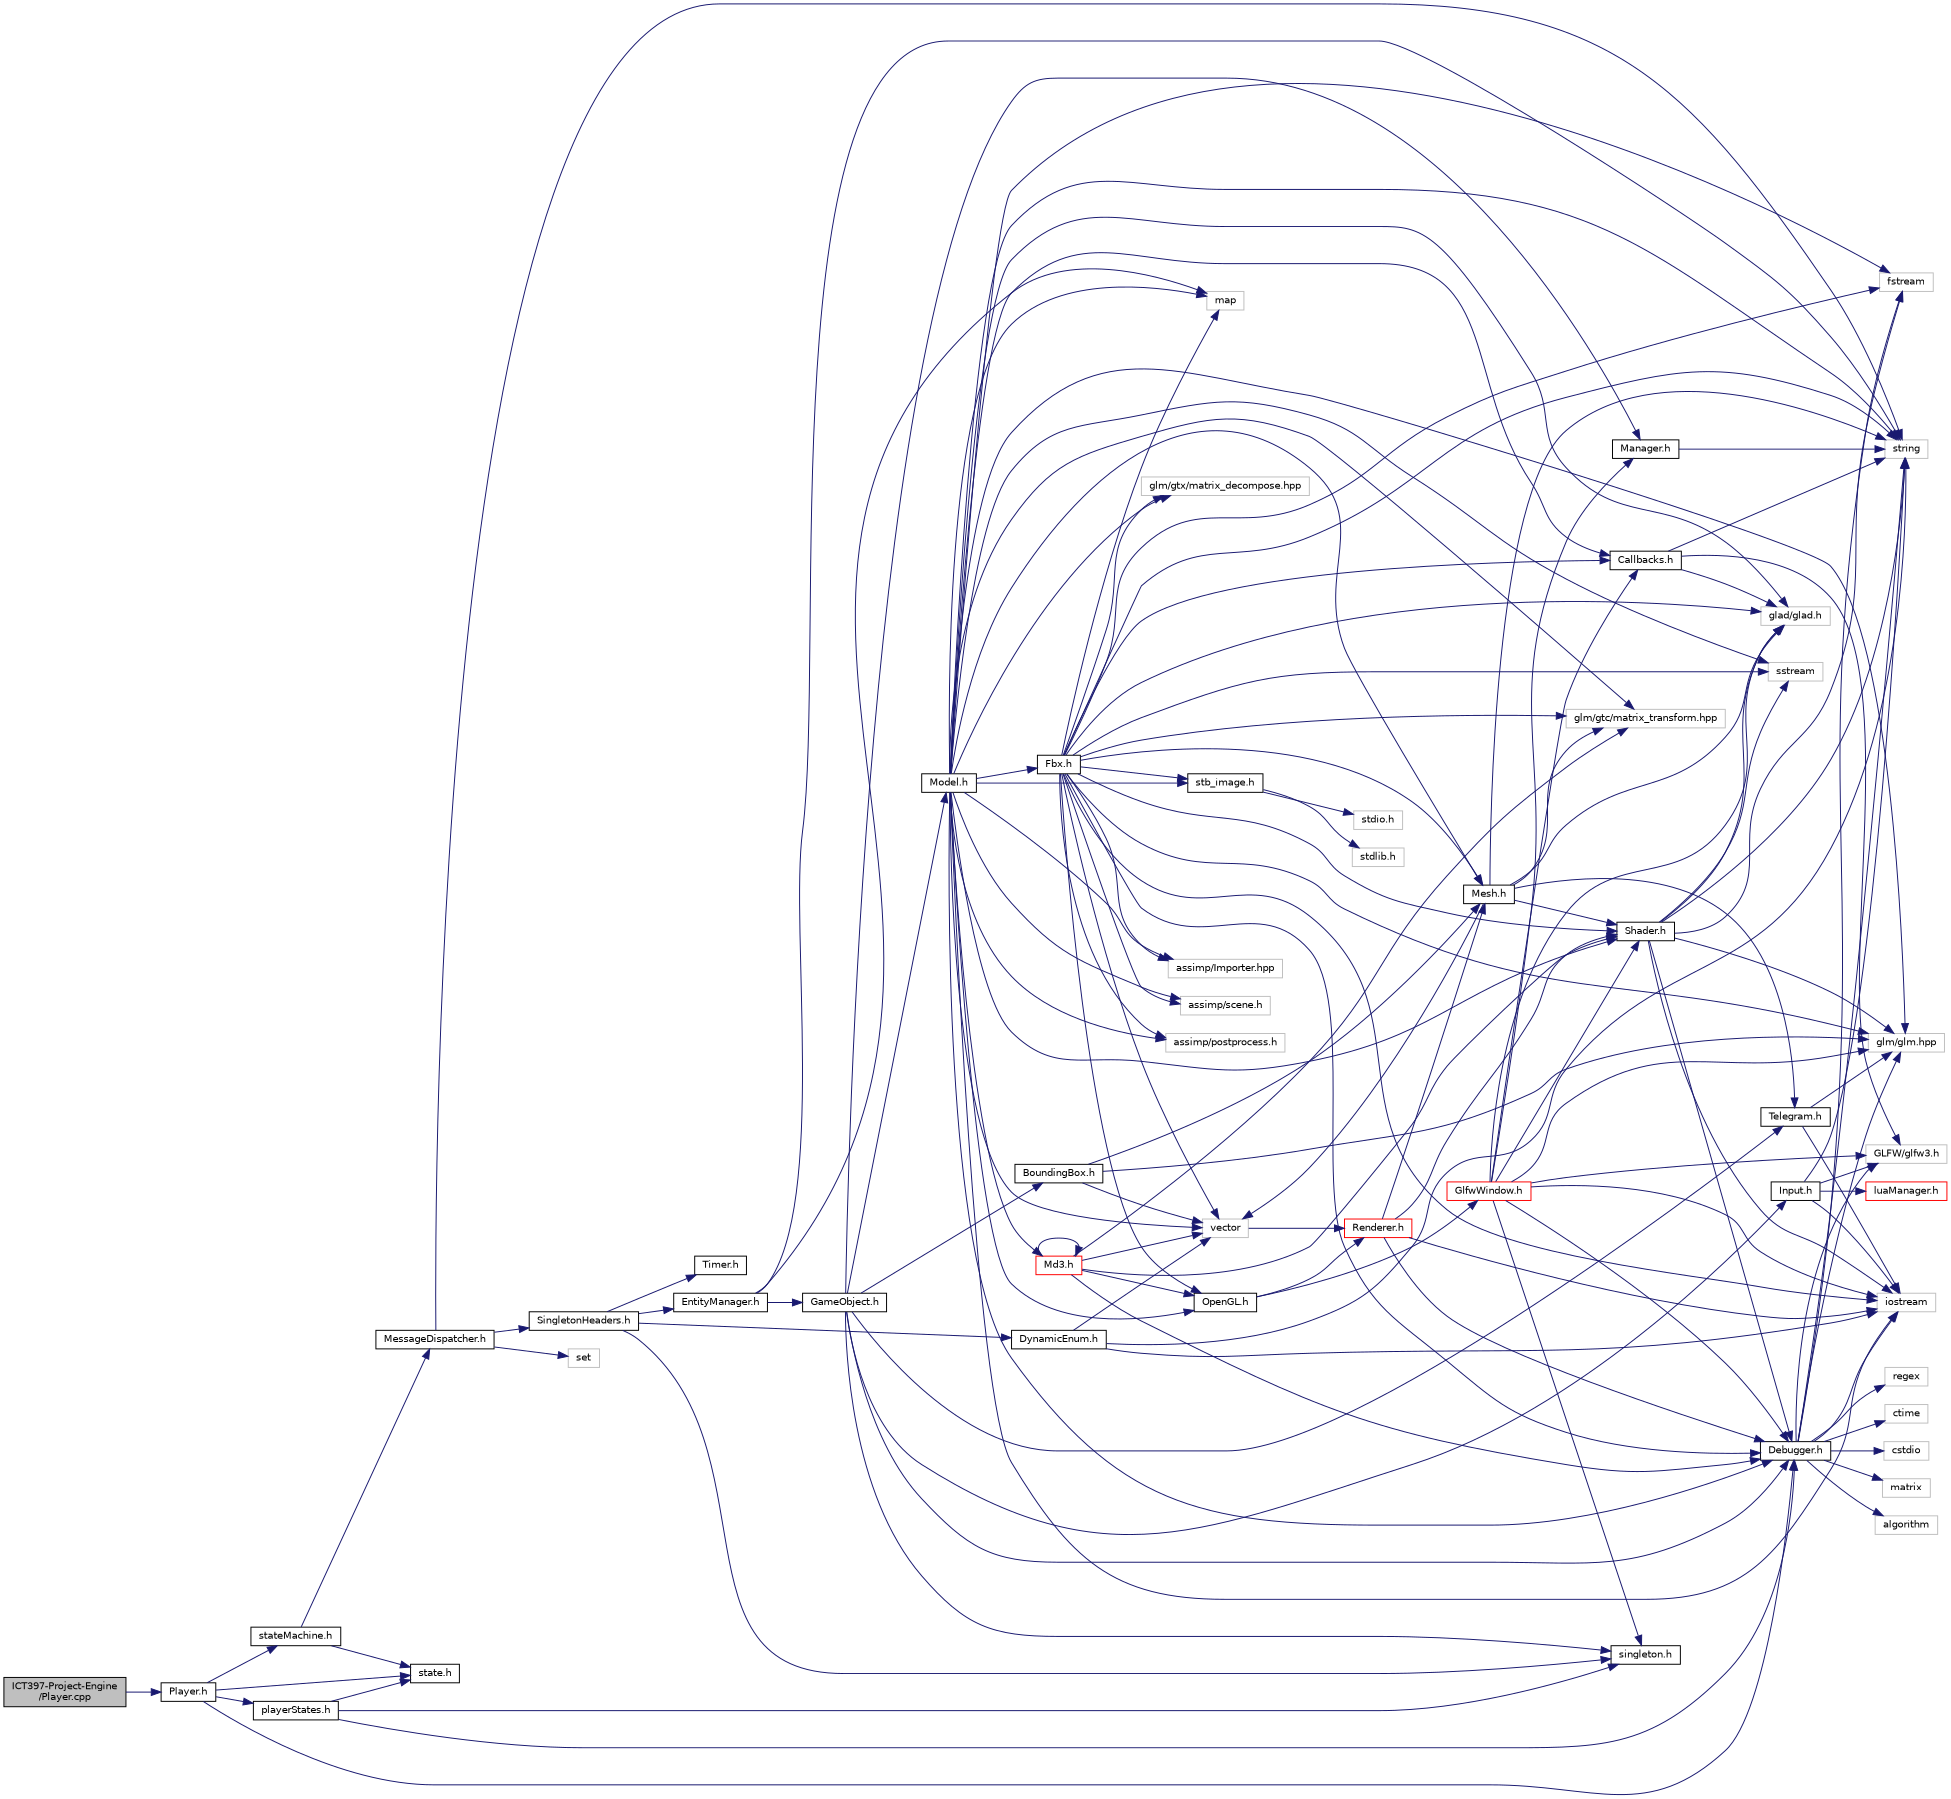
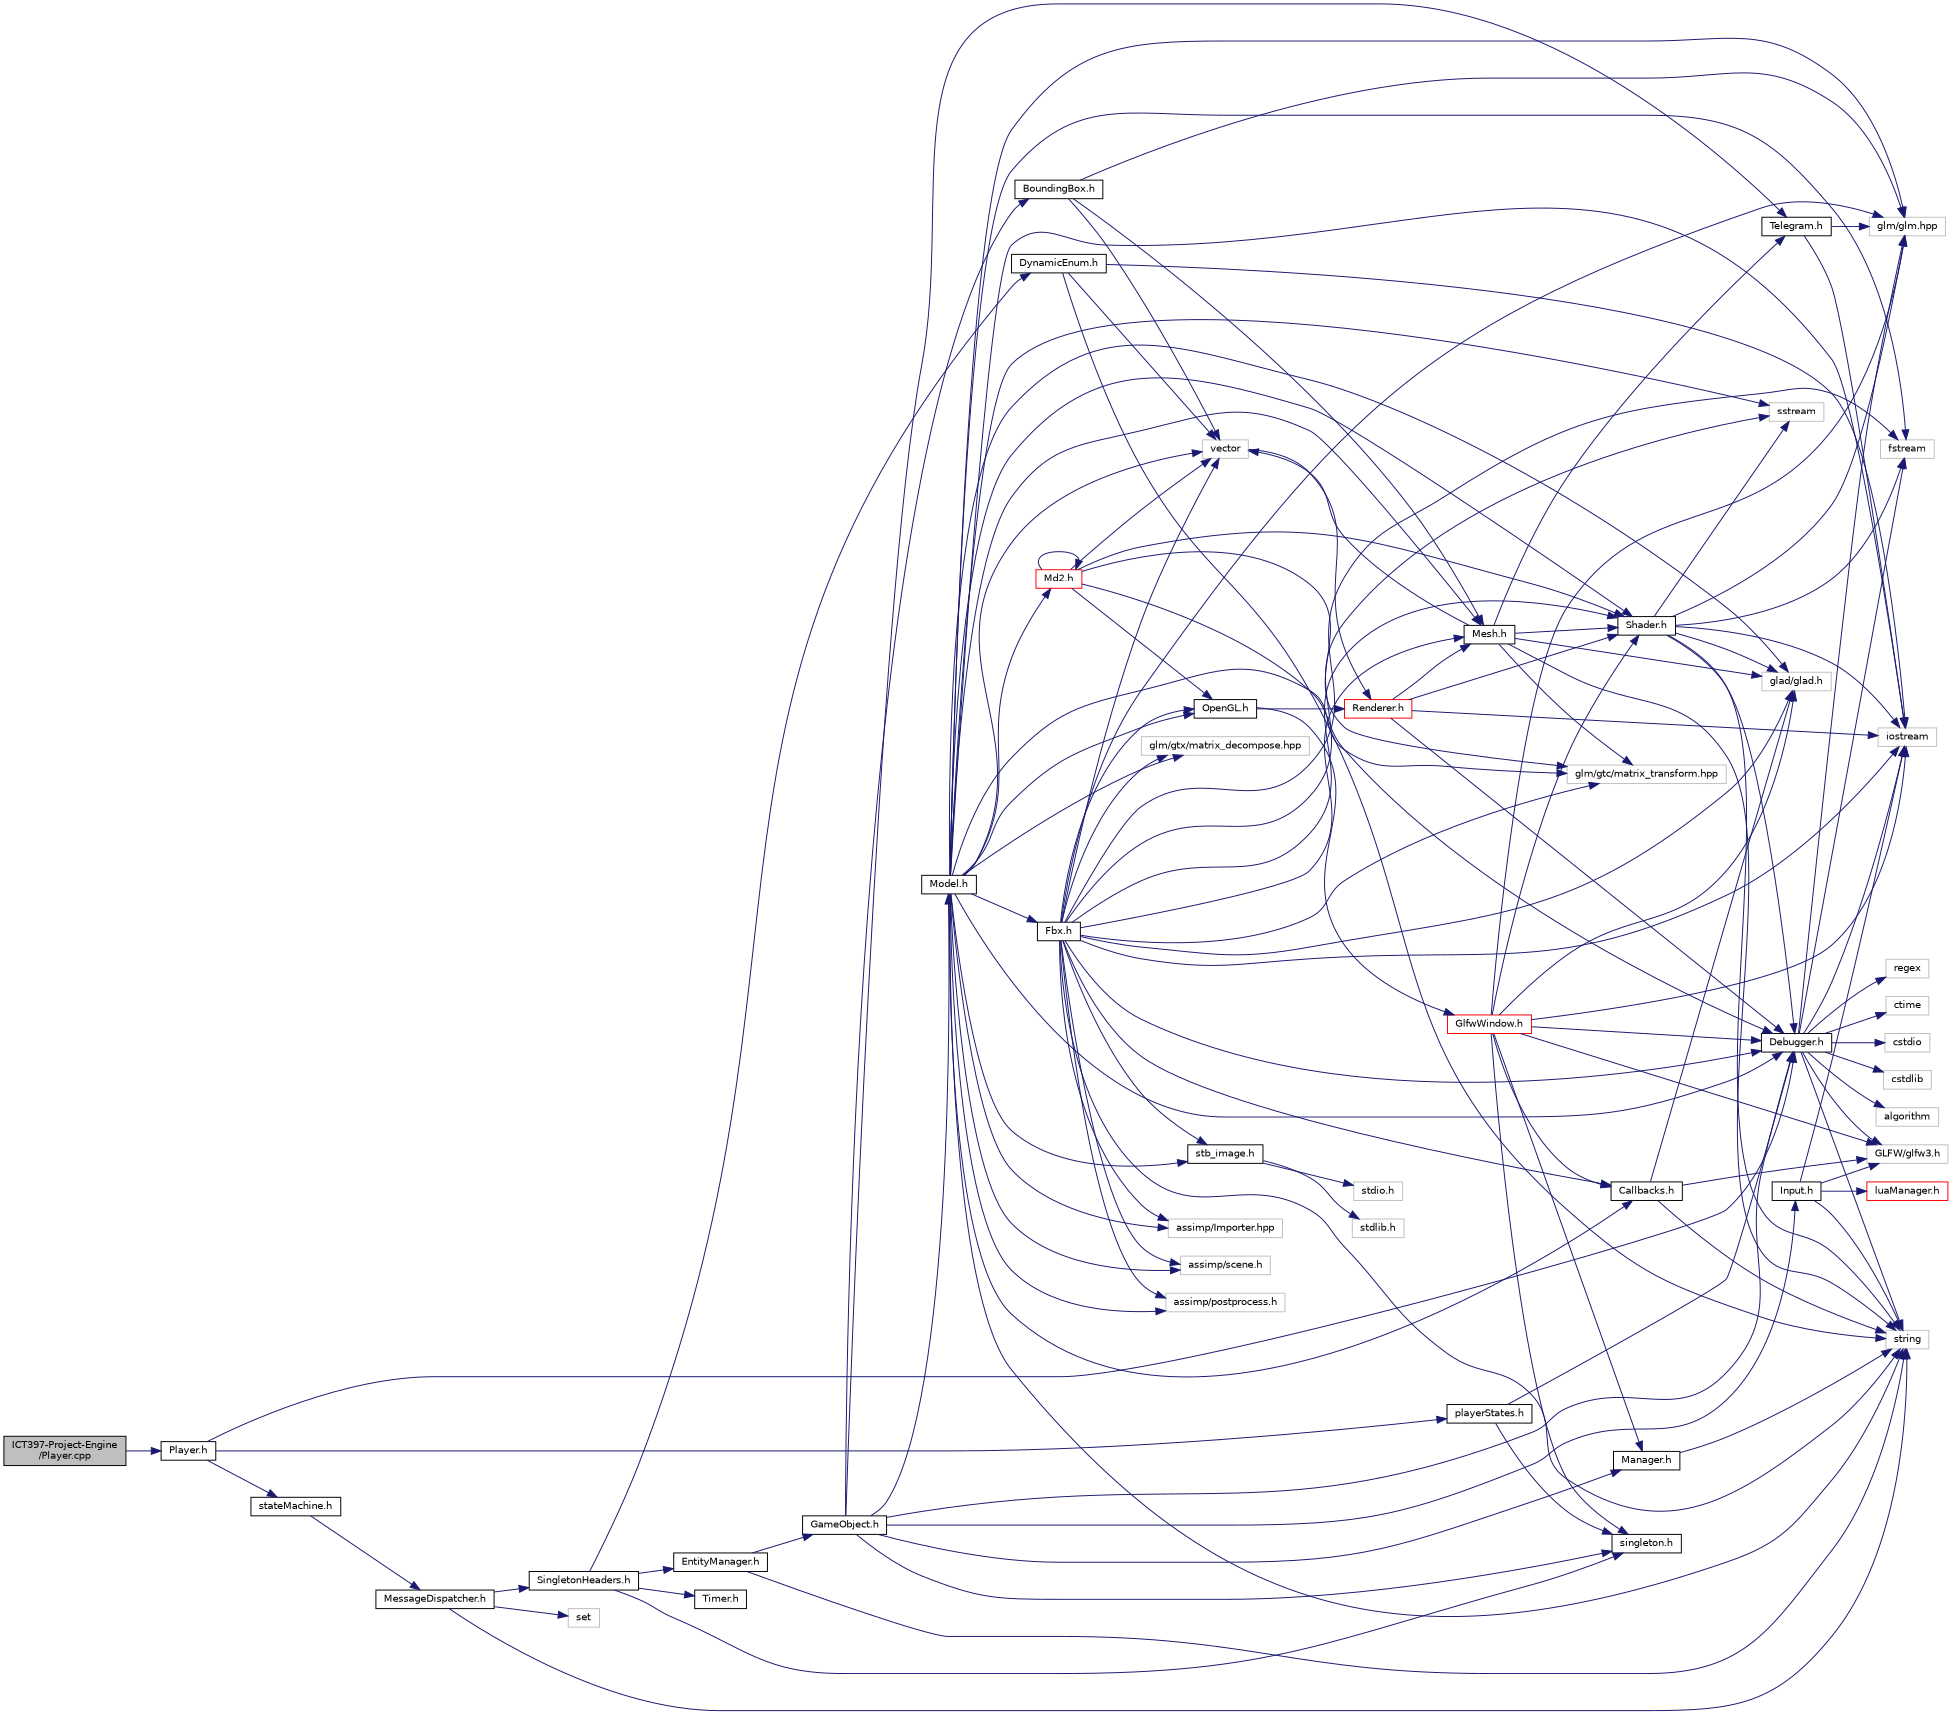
node "map": removed
node "Md3.h": label "Md3.h" -> "Md2.h"
node "matrix": label "matrix" -> "cstdlib"
node "state.h": removed
